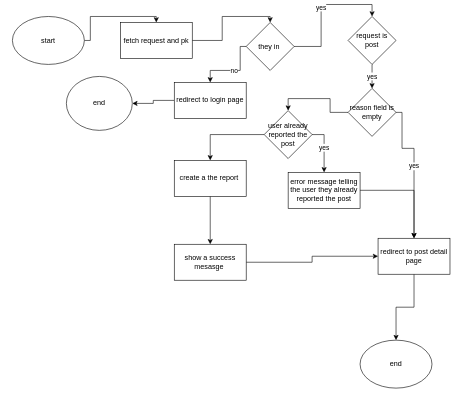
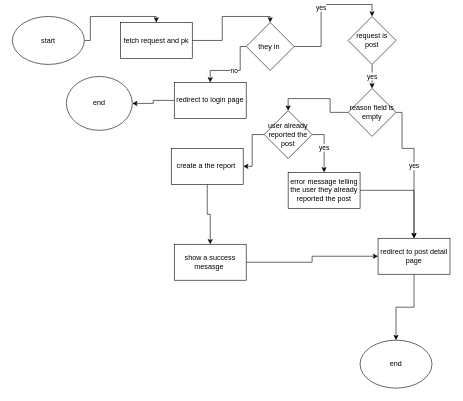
node "create a the report": moved (210, 179) -> (207, 167)
